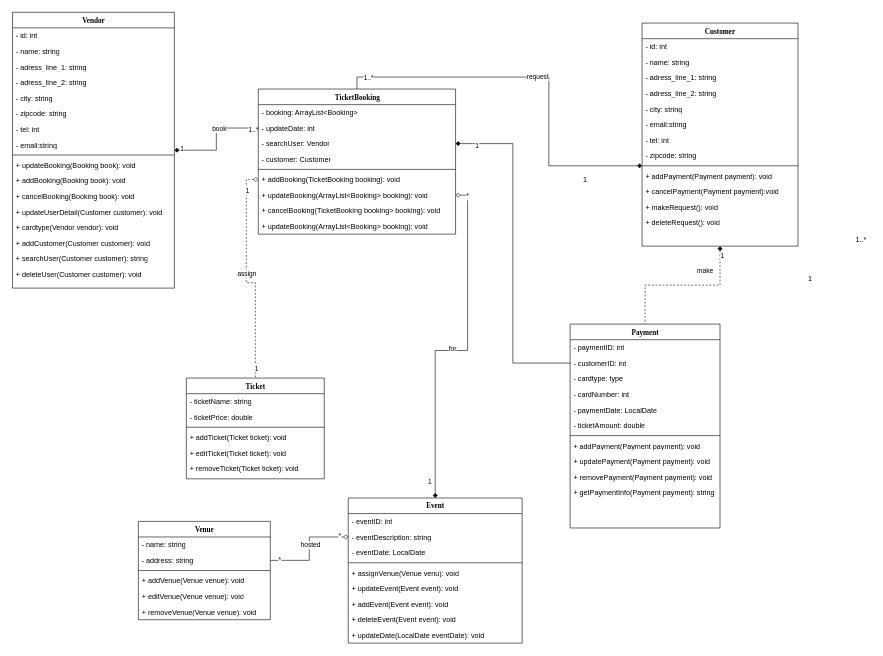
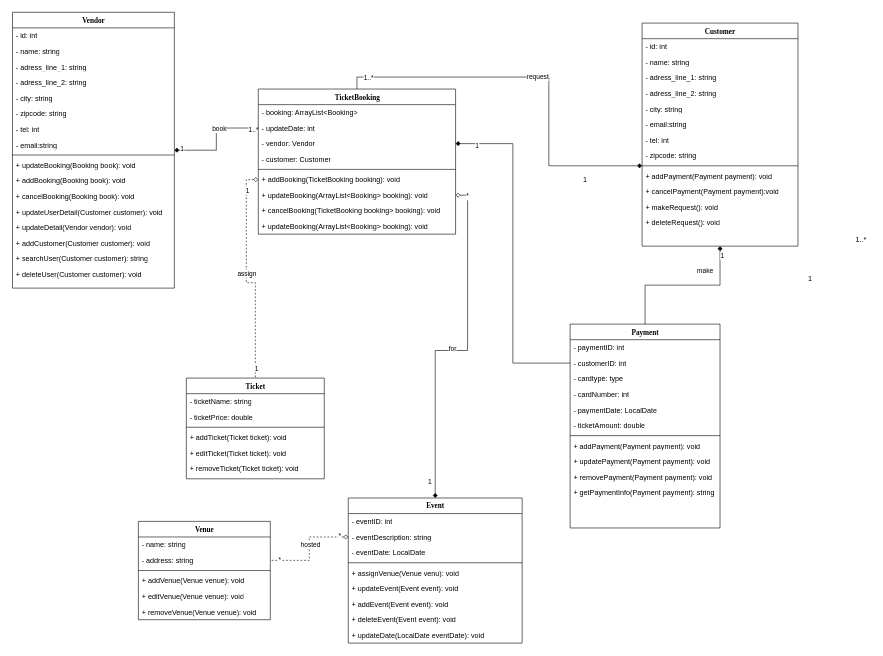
node "- searchUser: Vendor": label "- searchUser: Vendor" -> "- vendor: Vendor"
node "+ cardtype(Vendor vendor): void": label "+ cardtype(Vendor vendor): void" -> "+ updateDetail(Vendor vendor): void"
edge "Payment" -> "Customer": style dashed -> solid
edge "- address: string" -> "- eventDescription: string": style solid -> dashed
